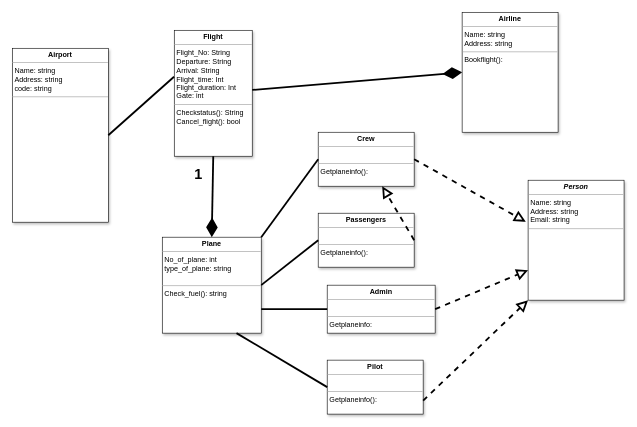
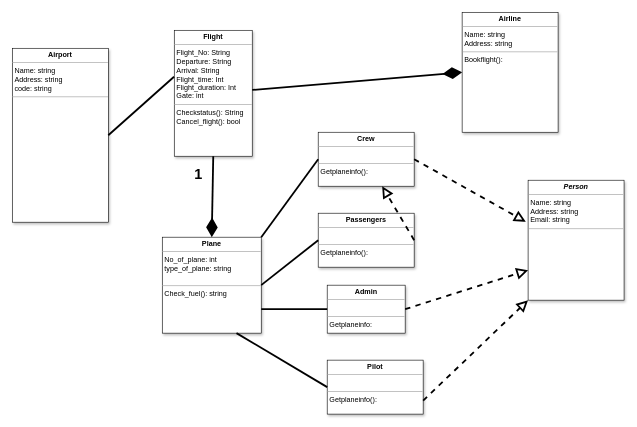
node "Admin Getplaneinfo:": size 108x48 -> 78x48
